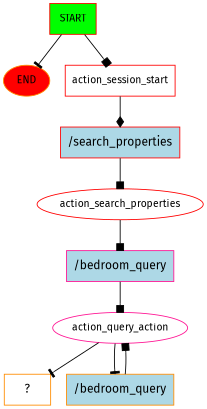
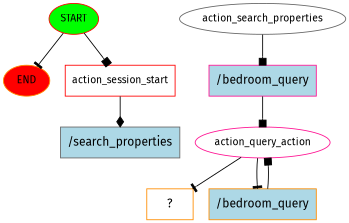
node "START": shape box -> ellipse
node "/search_properties": color red -> gray40
edge "/search_properties" -> "action_search_properties": removed
node "action_search_properties": color red -> gray40
